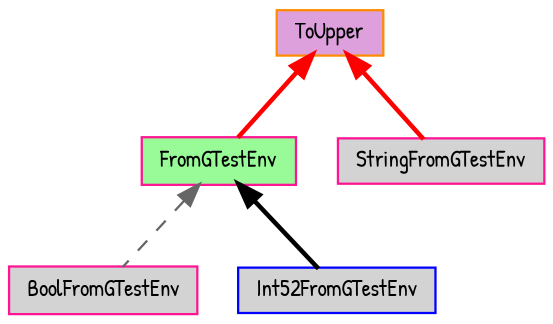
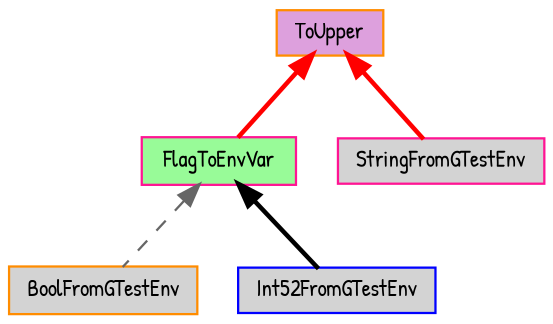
node "FromGTestEnv": label "FromGTestEnv" -> "FlagToEnvVar"
node "BoolFromGTestEnv": color deeppink -> darkorange
